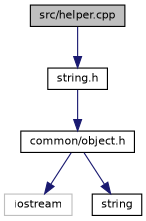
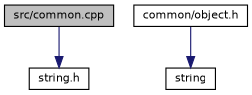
node "src/helper.cpp": label "src/helper.cpp" -> "src/common.cpp"
edge "string.h" -> "common/object.h": removed
node "iostream": removed
